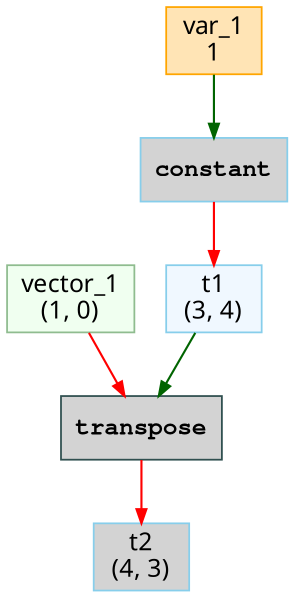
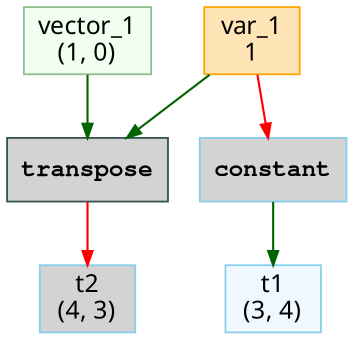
edge "var_1 1" -> "constant": color darkgreen -> red
edge "constant" -> "t1 (3, 4)": color red -> darkgreen
edge "vector_1 (1, 0)" -> "transpose": color red -> darkgreen
edge "t1 (3, 4)" -> "transpose": now "var_1 1" -> "transpose"
